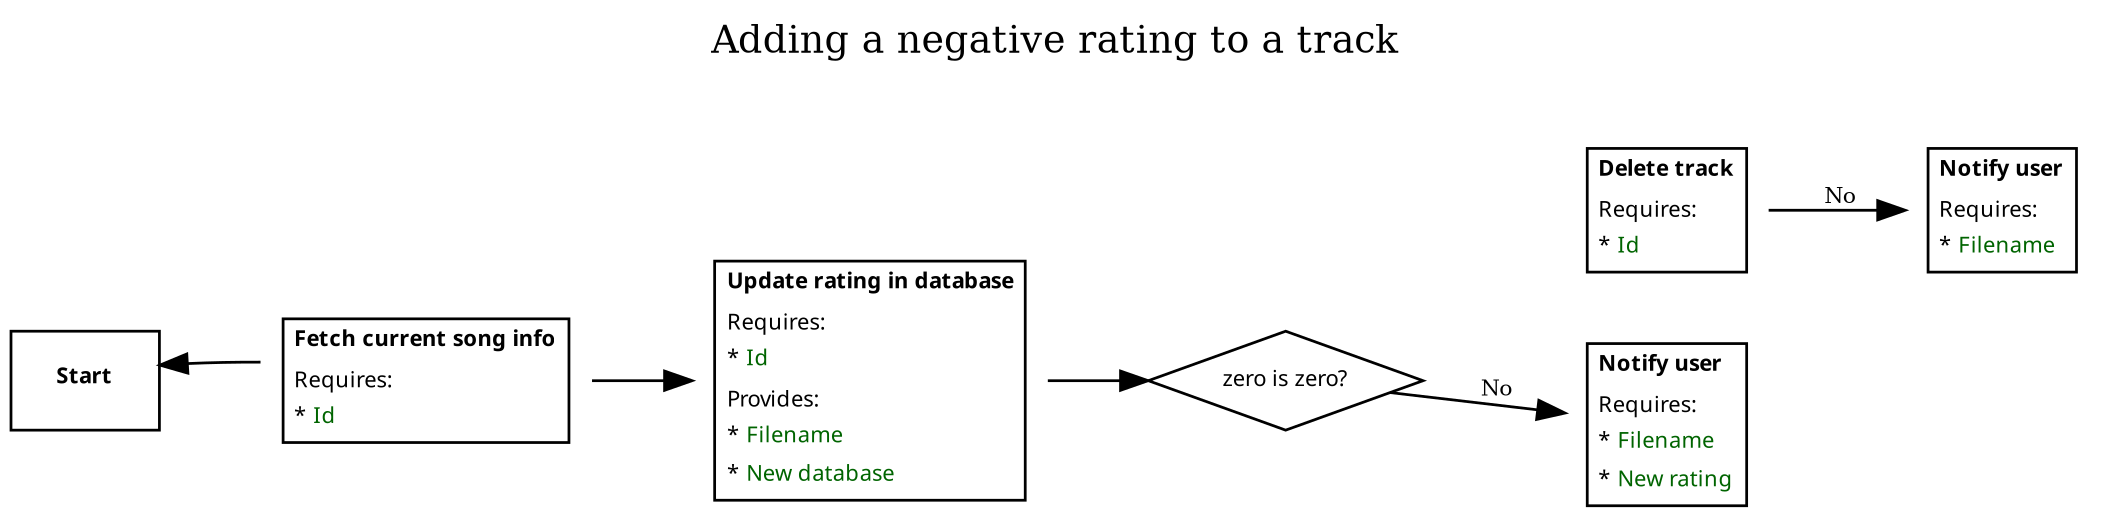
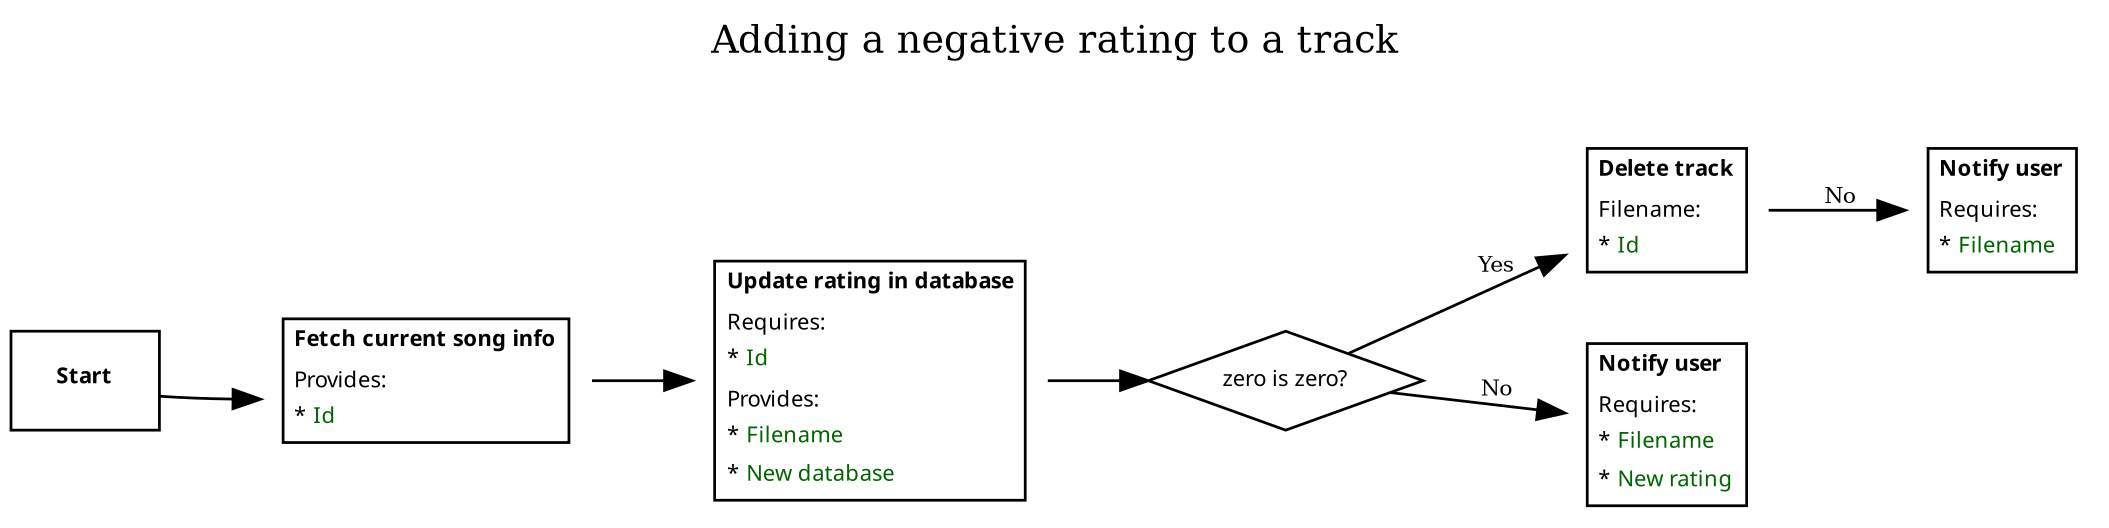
node "Delete track": text "Requires:" -> "Filename:"
edge "zero is zero?" -> "Delete track": added, label "Yes"
edge "Fetch current song info" -> "Start": reversed
node "Fetch current song info": text "Requires:" -> "Provides:"
